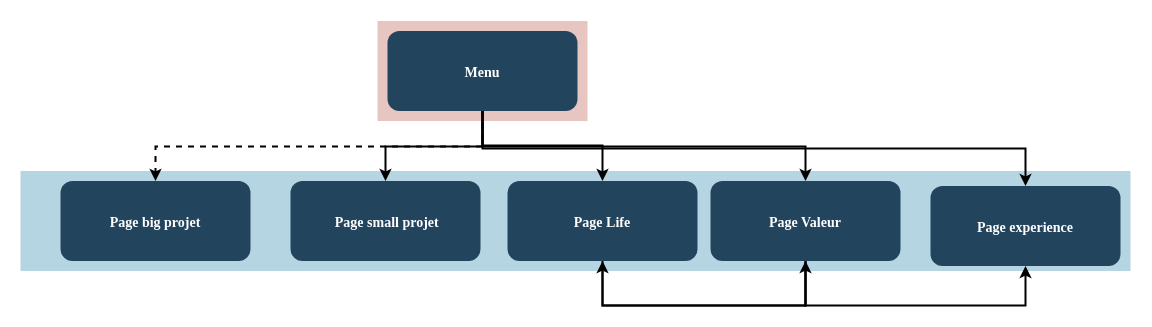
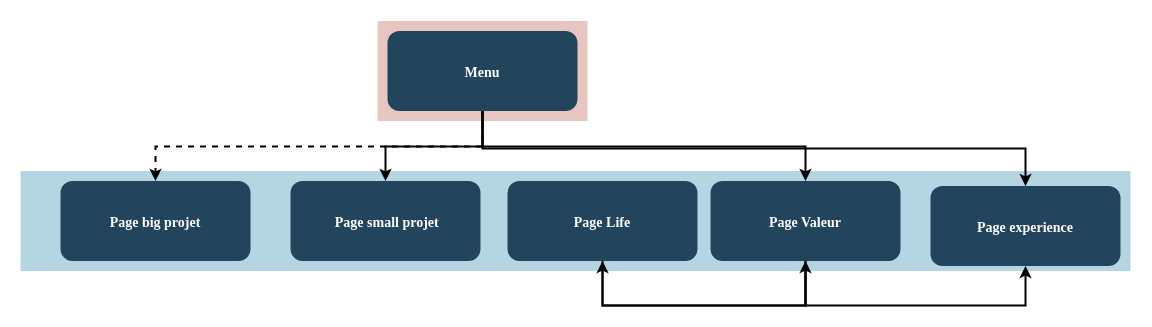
edge "Menu" -> "Page Life": removed
